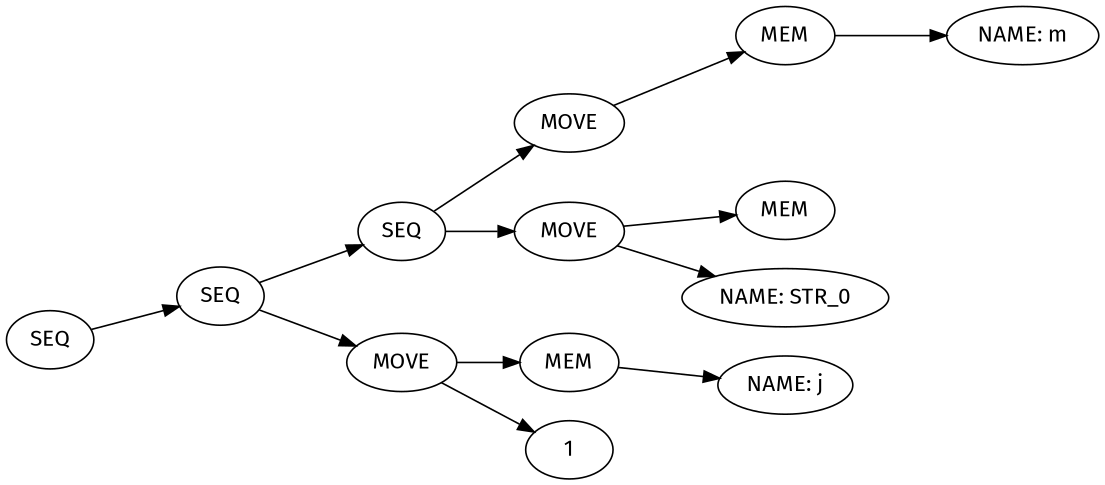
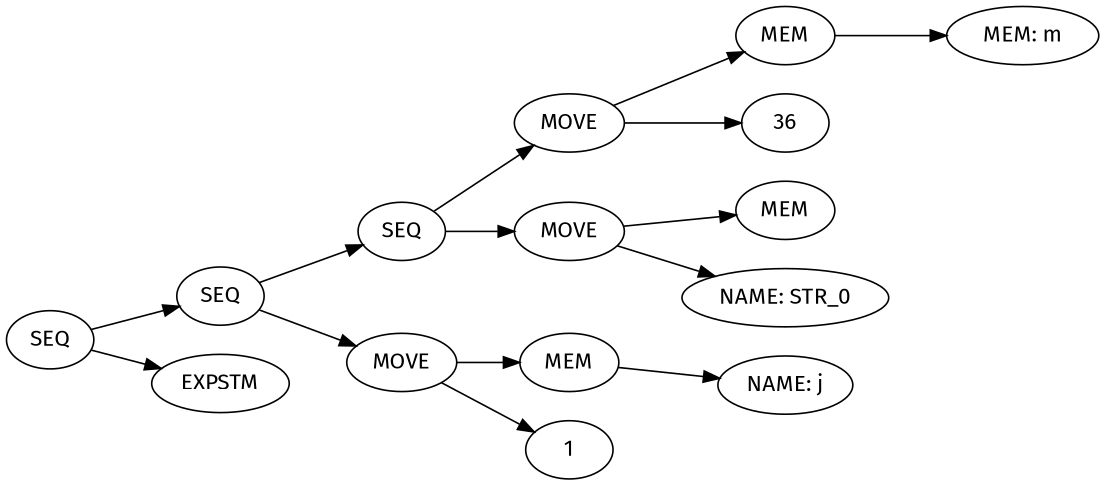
node "NAME: m": label "NAME: m" -> "MEM: m"
node "36": added
node "EXPSTM": added
